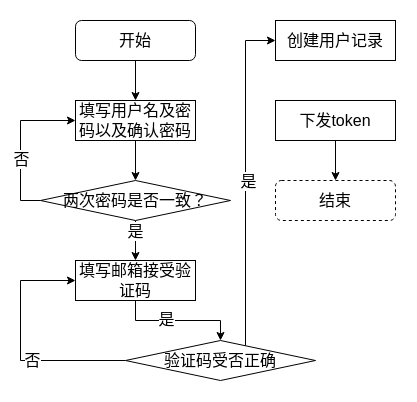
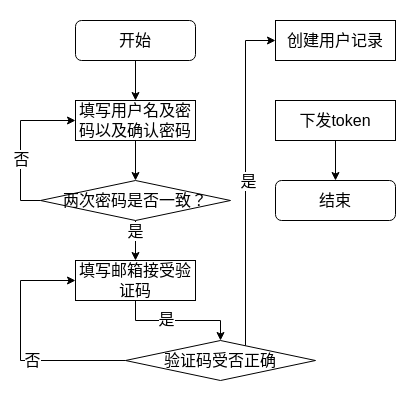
node "结束": style dashed -> solid
